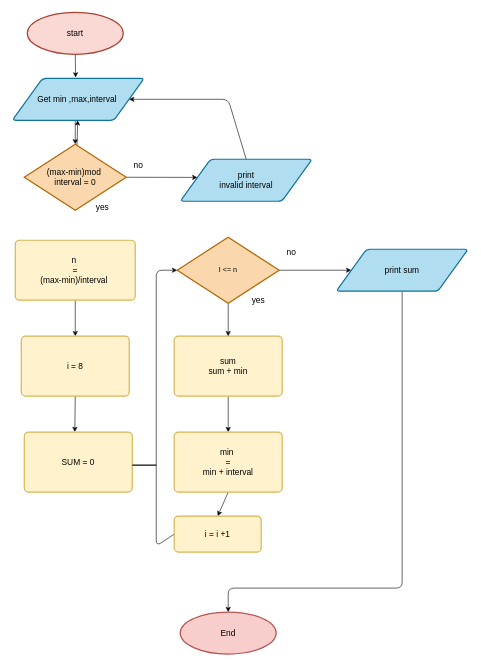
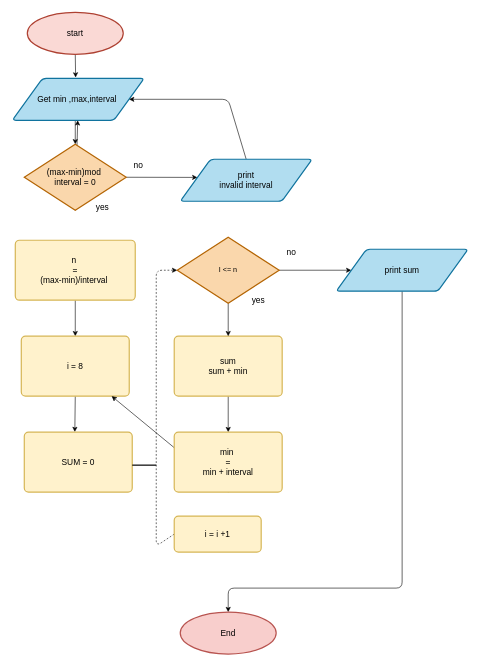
edge "i = i +1" -> "I <= n": style solid -> dashed
edge "min = min + interval" -> "i = i +1": now "min = min + interval" -> "i = 8"
